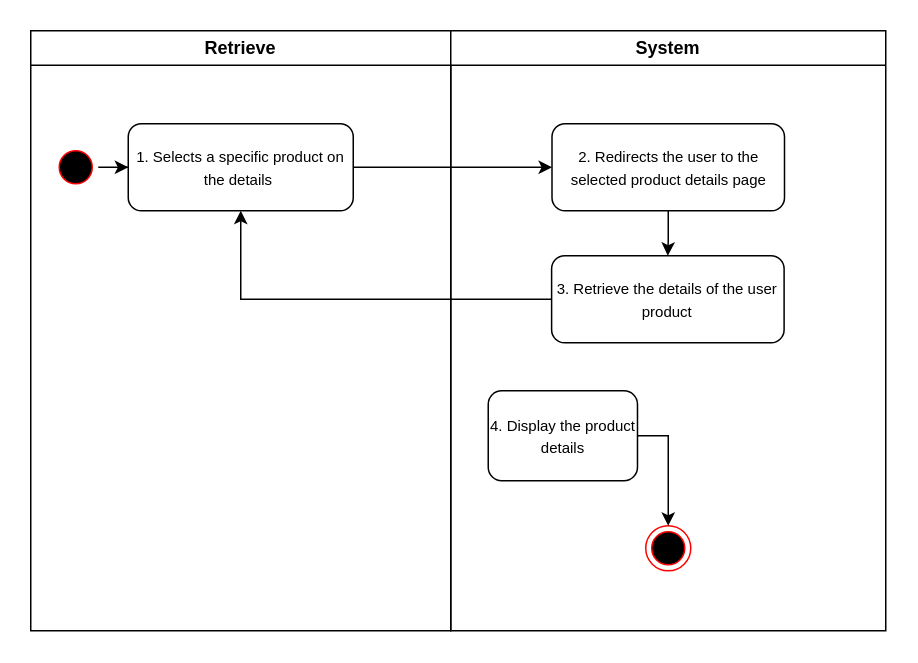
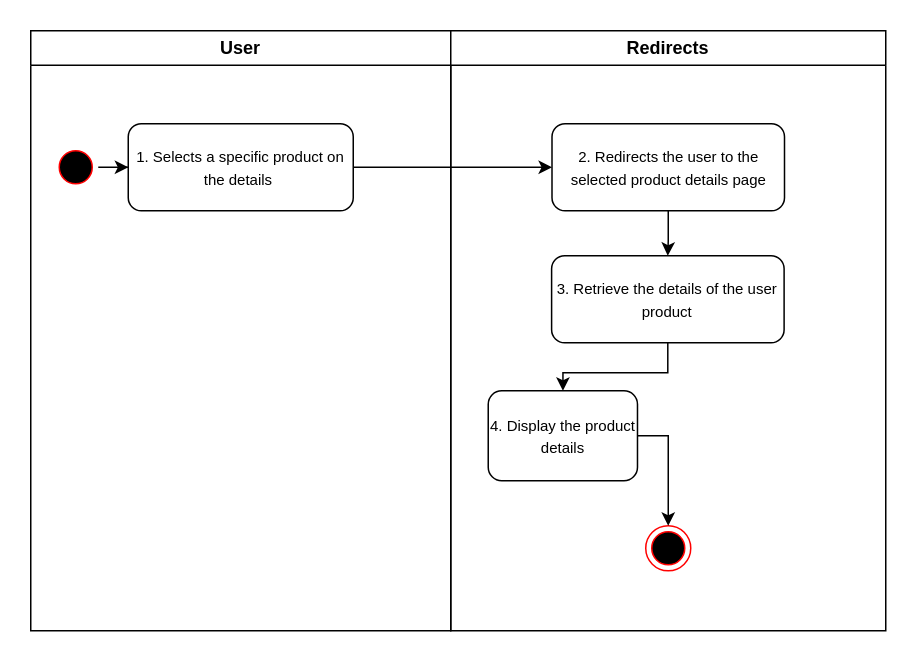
node "Retrieve": label "Retrieve" -> "User"
node "System": label "System" -> "Redirects"
edge "3. Retrieve the details of the user product" -> "1. Selects a specific product on the details": now "3. Retrieve the details of the user product" -> "4. Display the product details"
